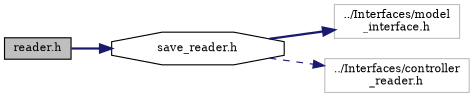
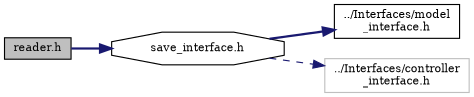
node "../Interfaces/model _interface.h": color grey75 -> black
node "save_reader.h": label "save_reader.h" -> "save_interface.h"
node "../Interfaces/controller _reader.h": label "../Interfaces/controller _reader.h" -> "../Interfaces/controller _interface.h"
